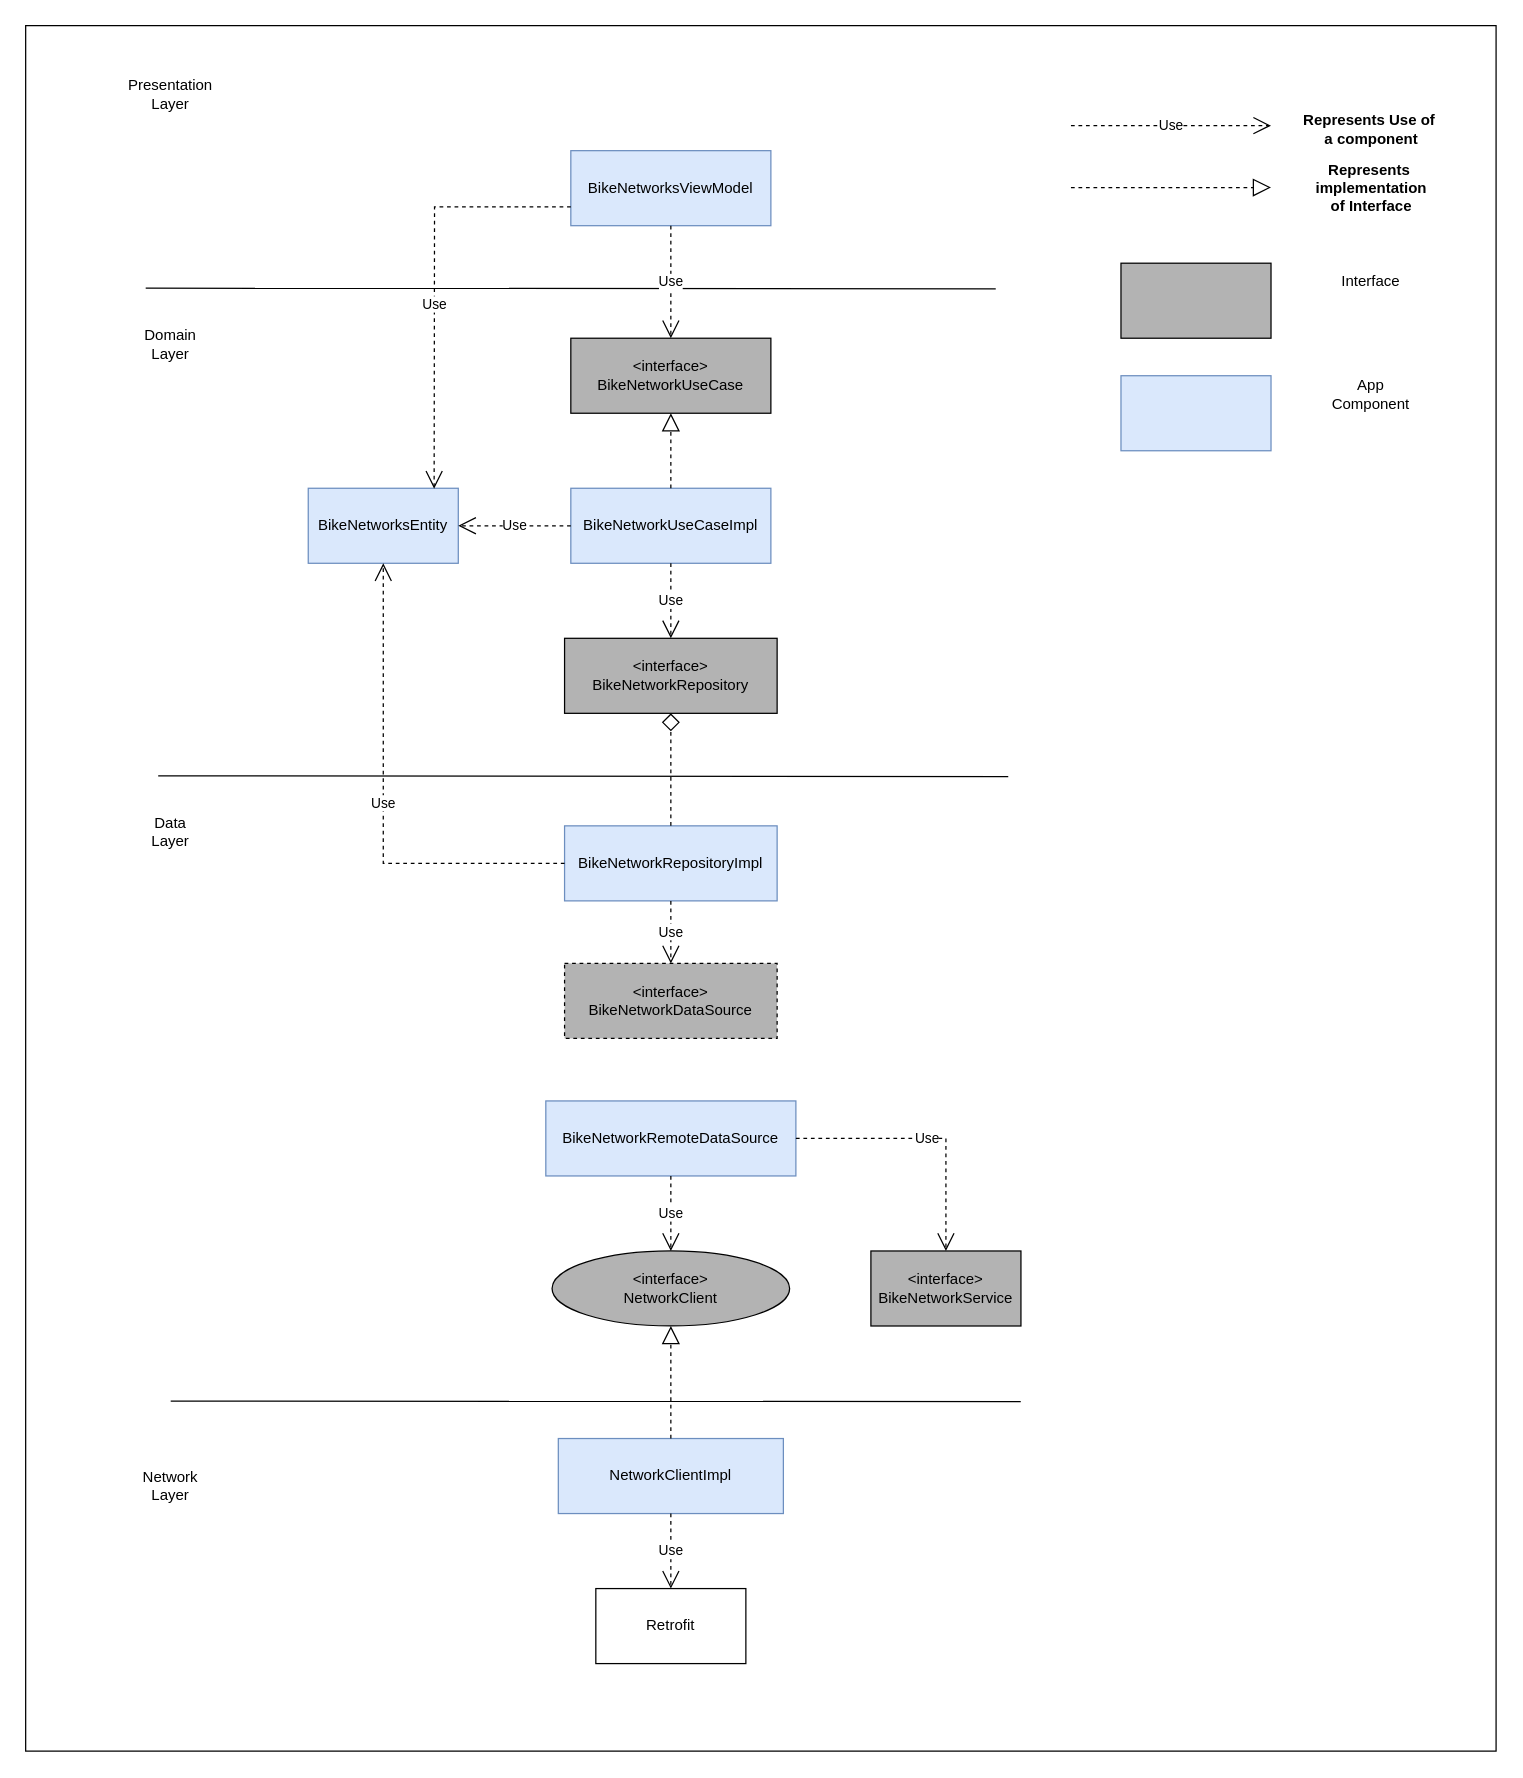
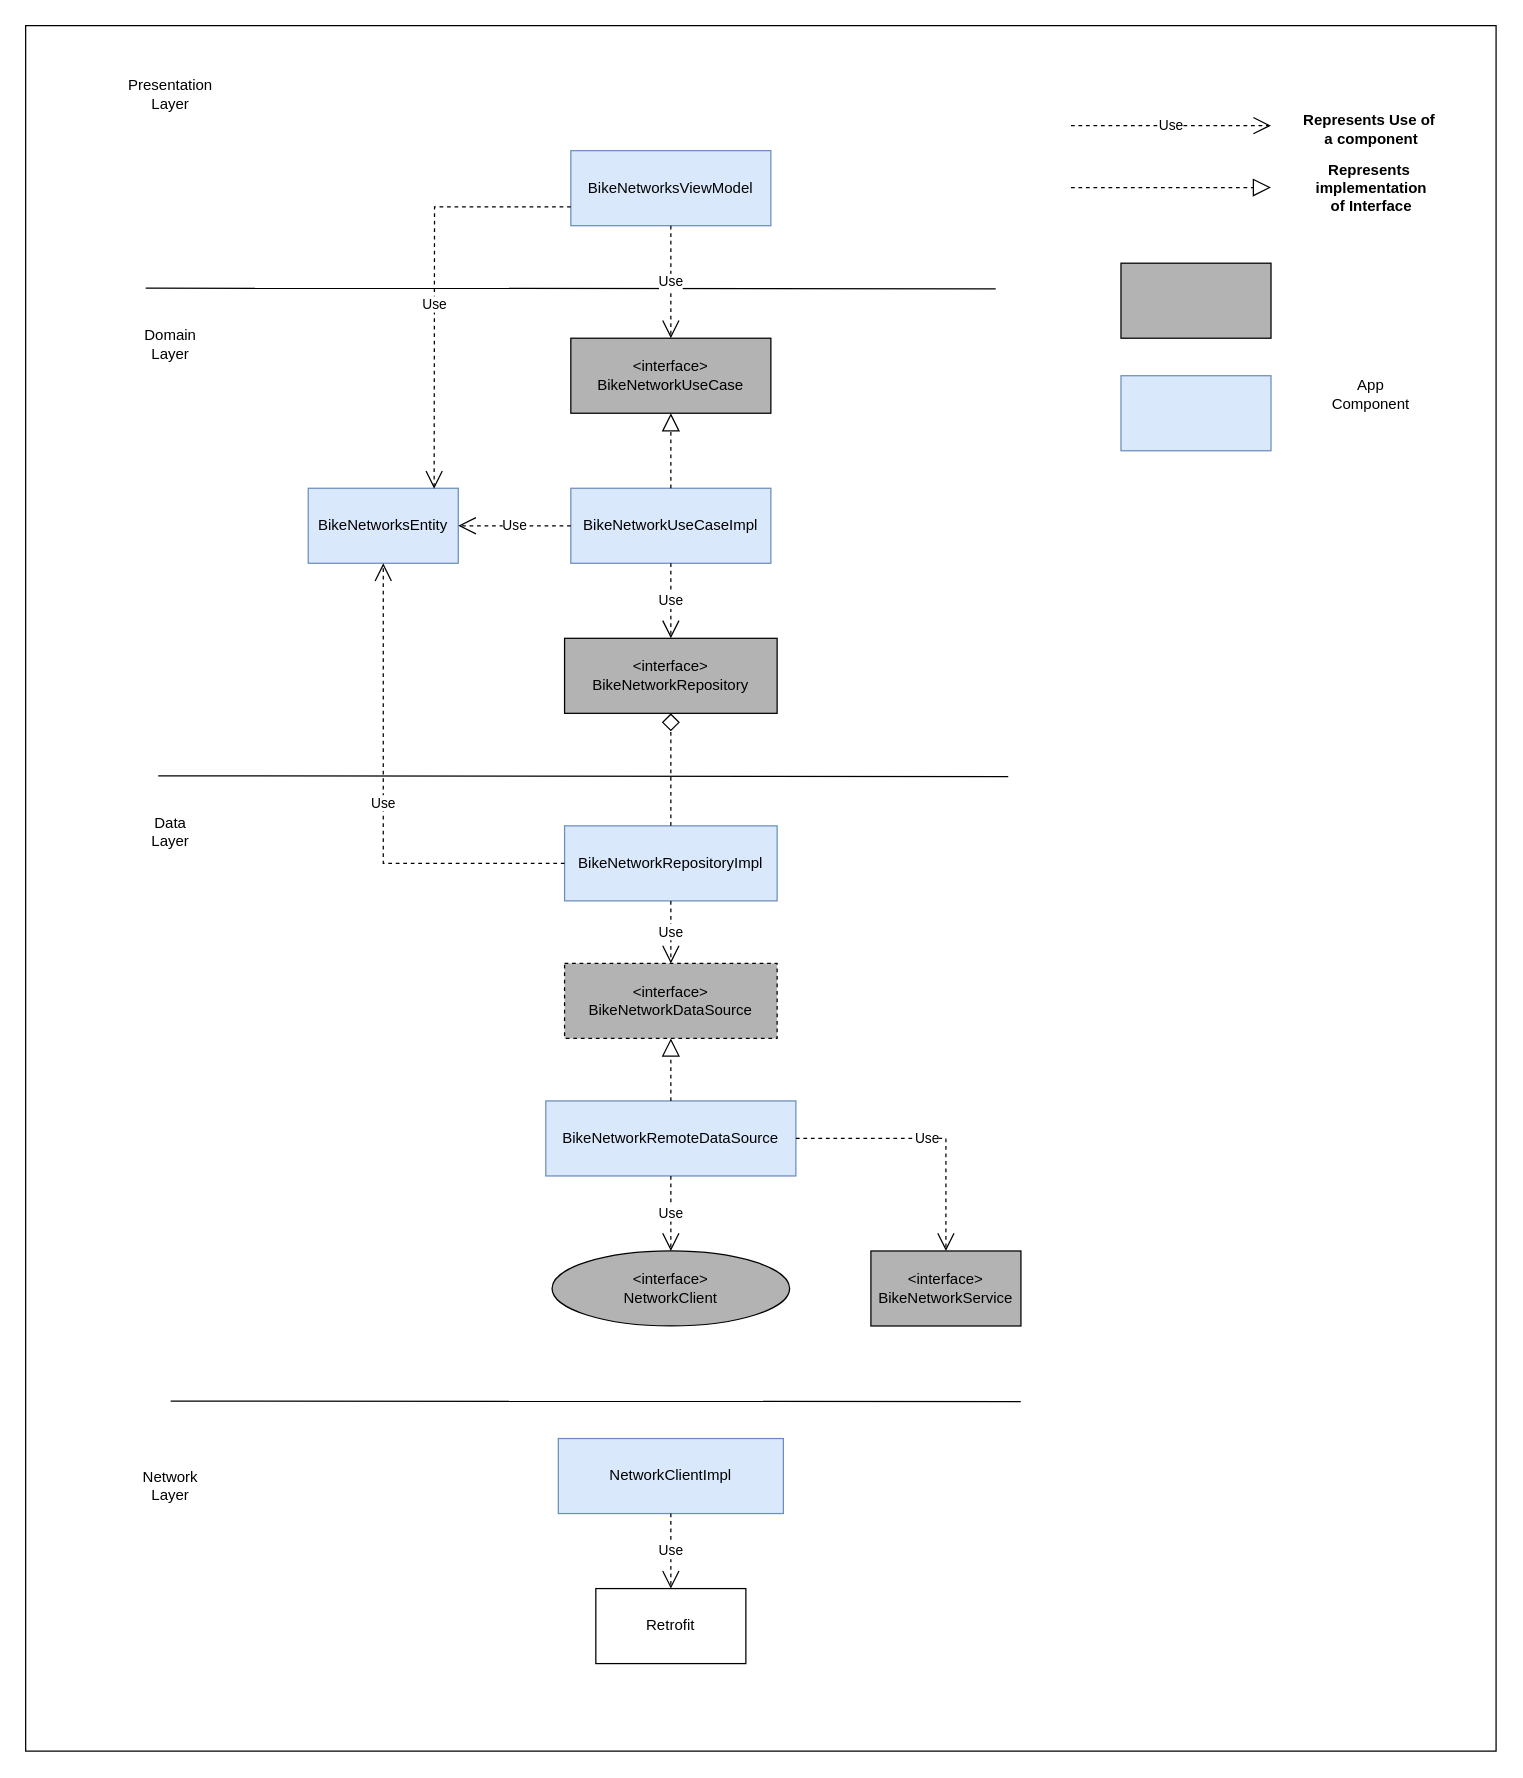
node "Interface": removed
edge "BikeNetworkRemoteDataSource" -> "<interface> BikeNetworkDataSource": added
edge "NetworkClientImpl" -> "<interface> NetworkClient": removed
